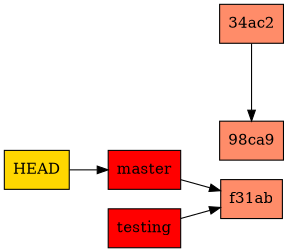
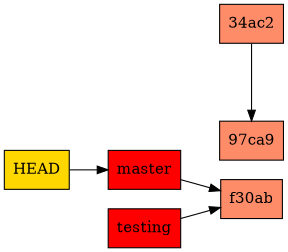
node "98ca9": label "98ca9" -> "97ca9"
node "f31ab": label "f31ab" -> "f30ab"
